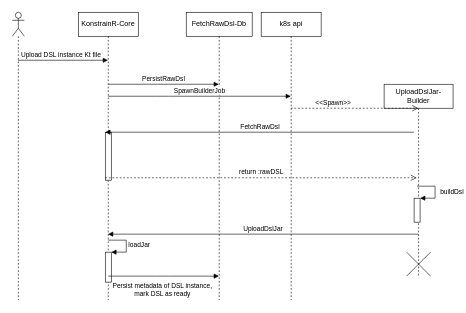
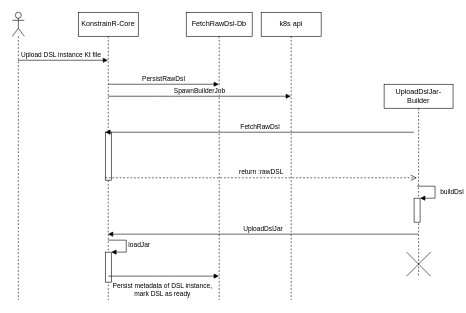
edge "k8s api" -> "UploadDslJar-Builder": removed, label "<<Spawn>>"
